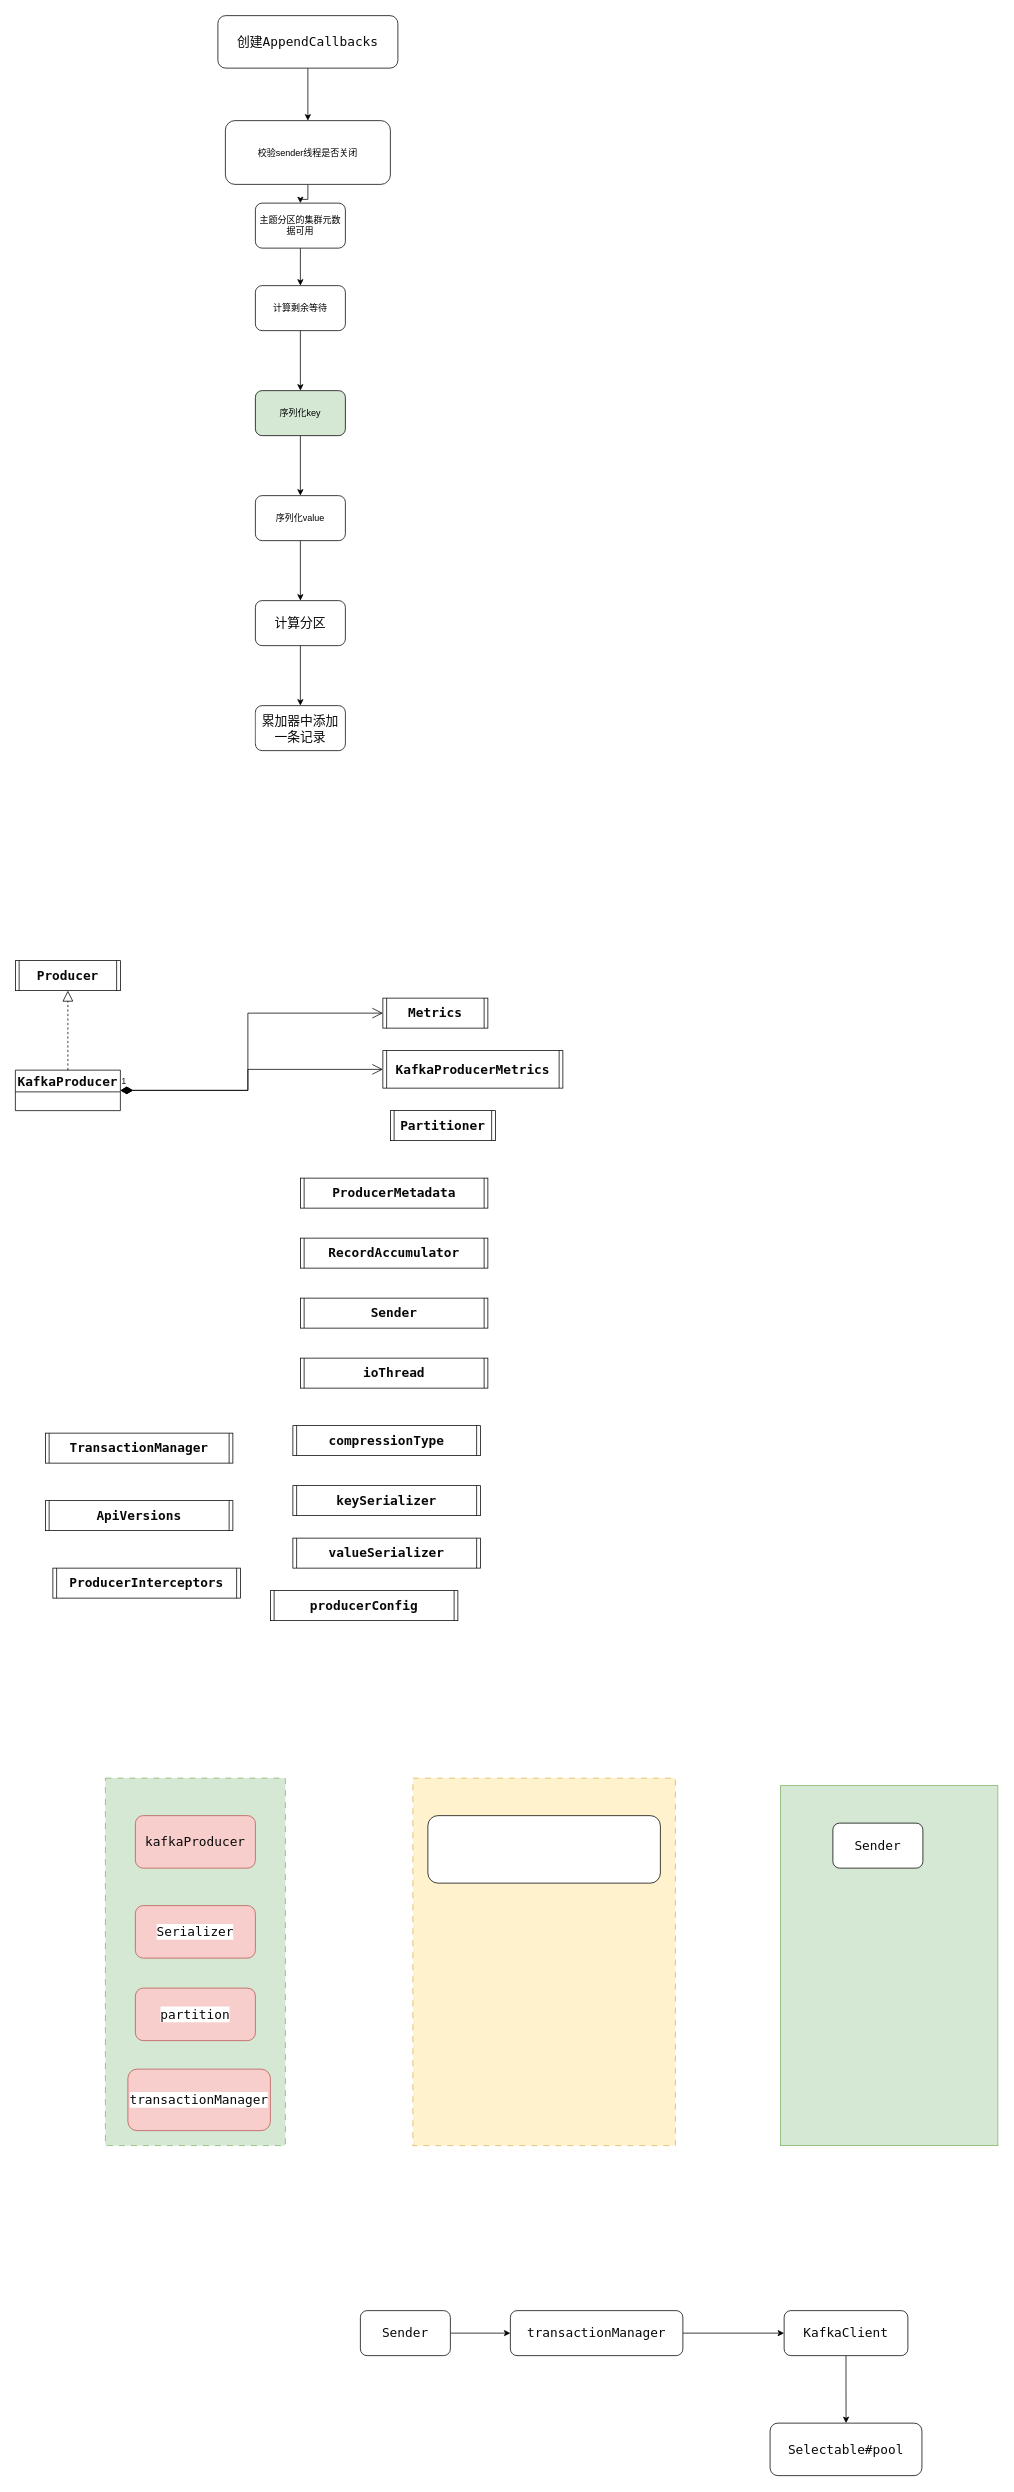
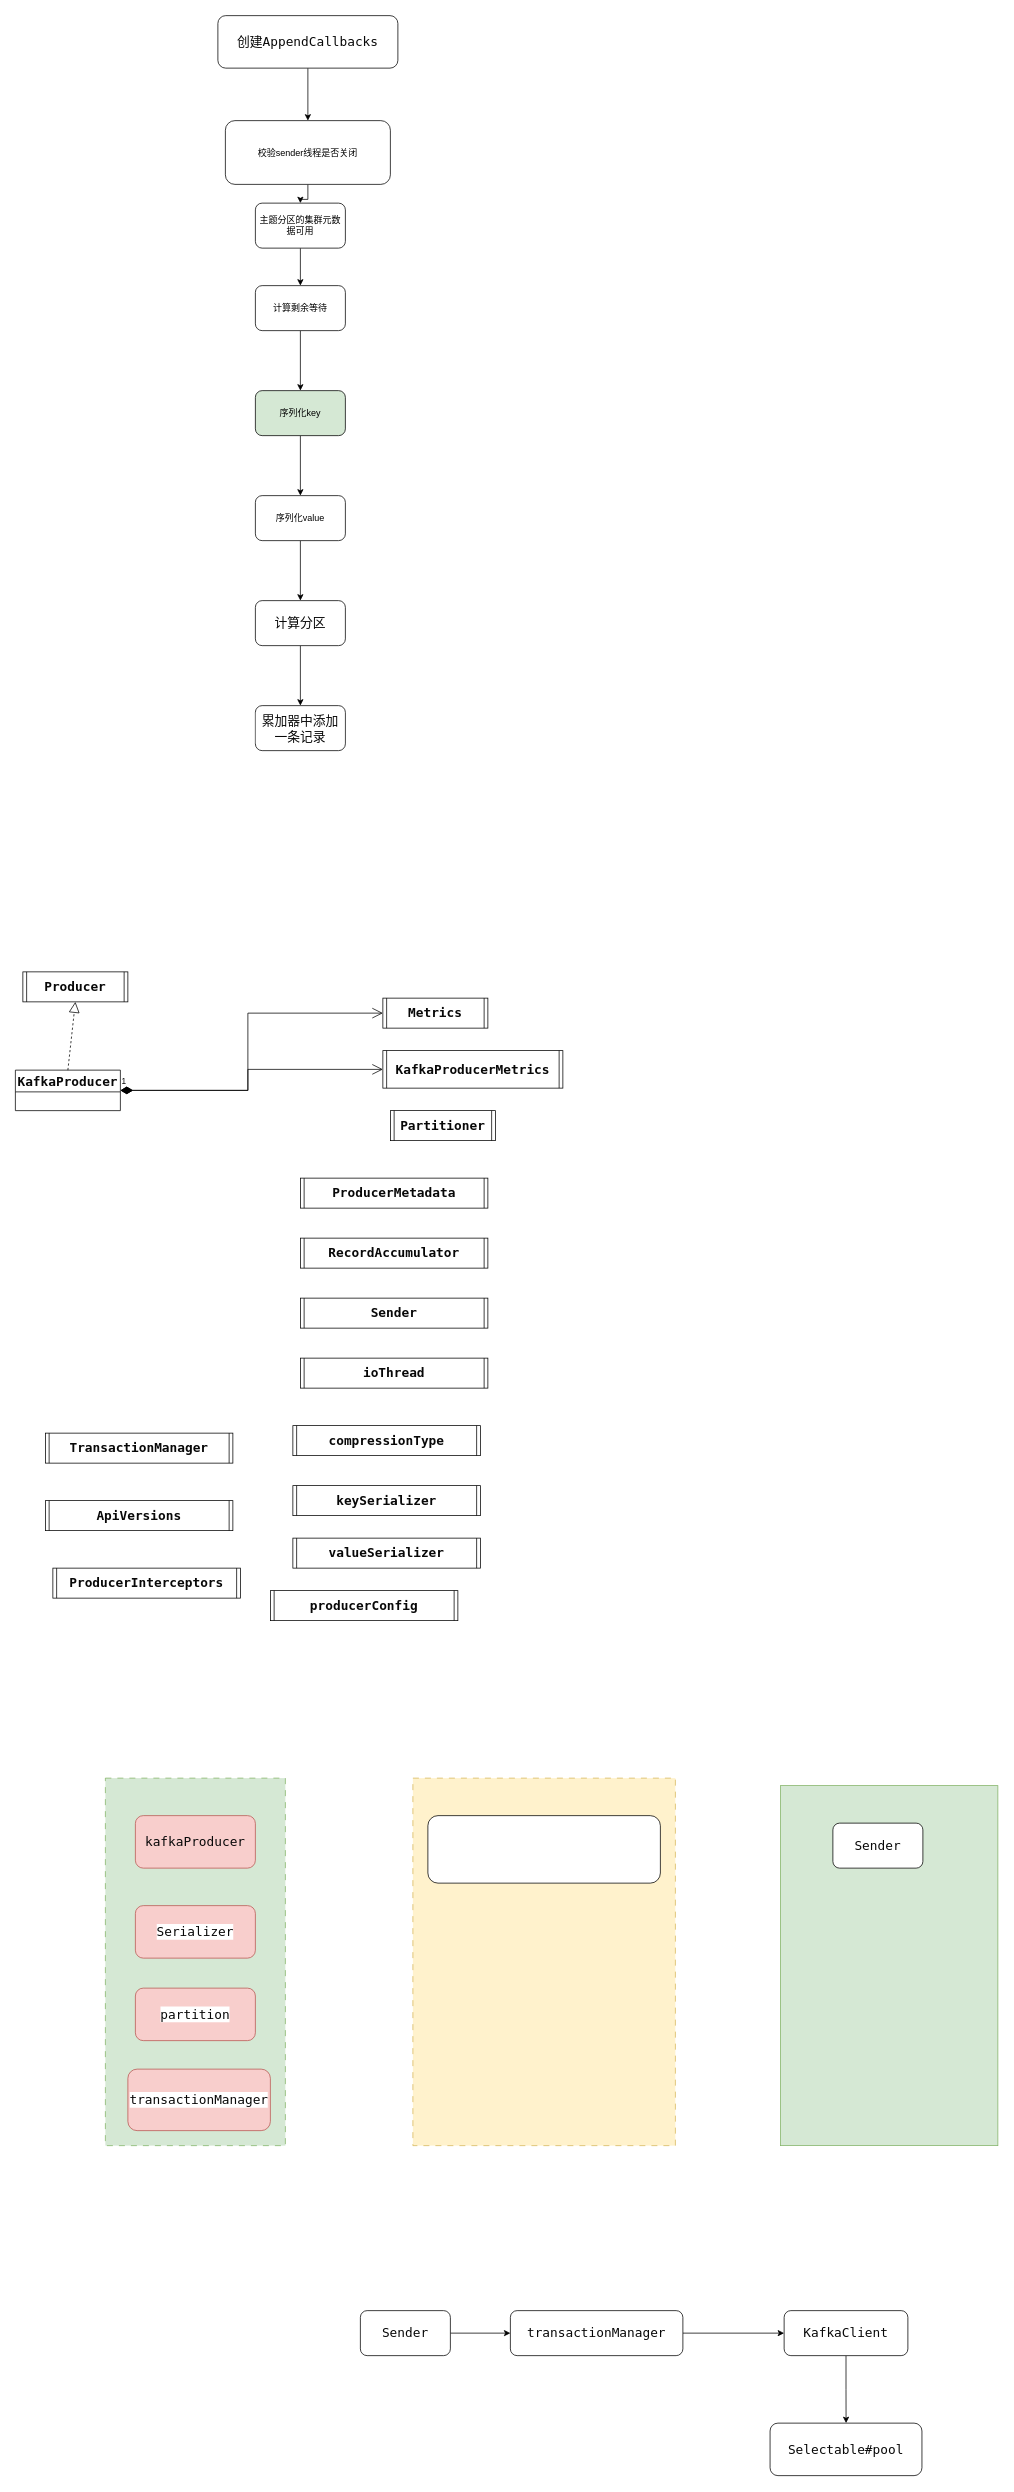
node "Producer": moved (68, 975) -> (75, 987)
